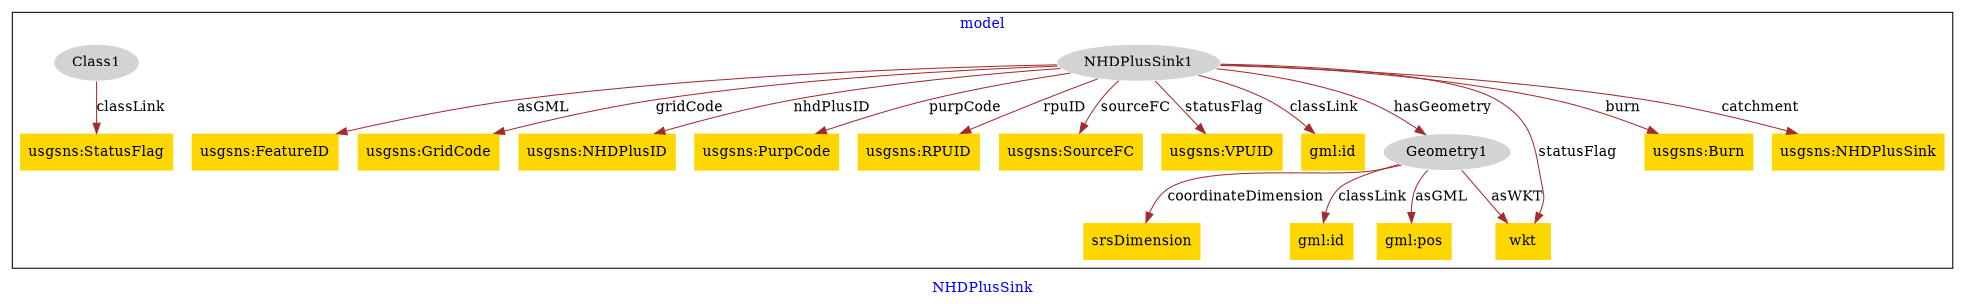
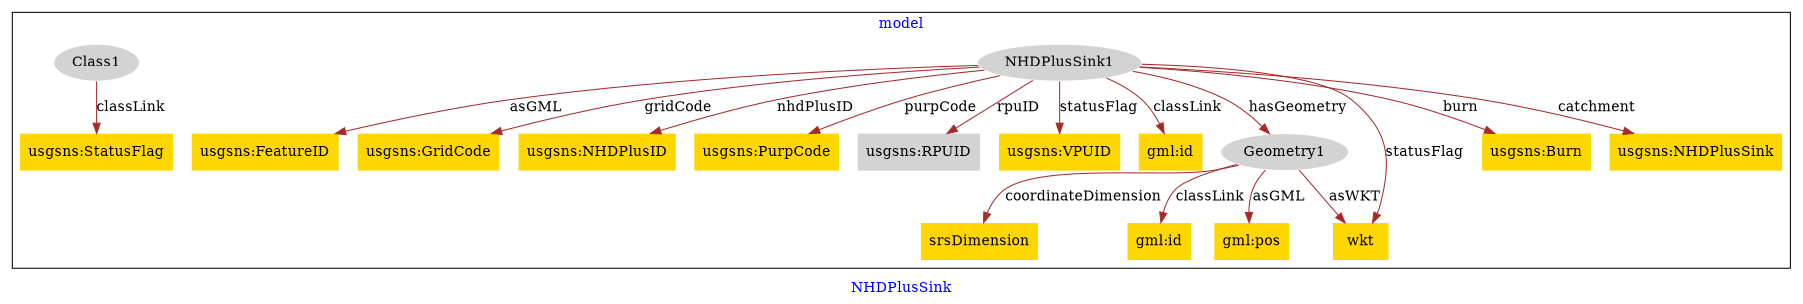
node "usgsns:RPUID": fillcolor gold -> lightgray
node "usgsns:SourceFC": removed
